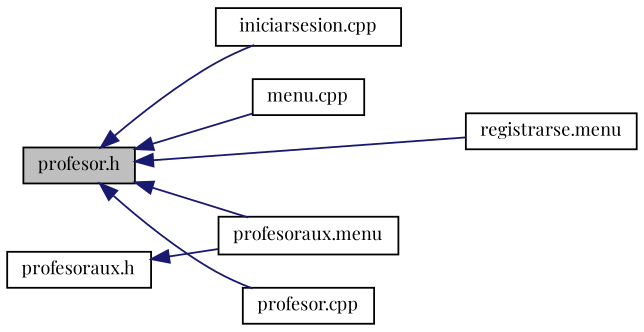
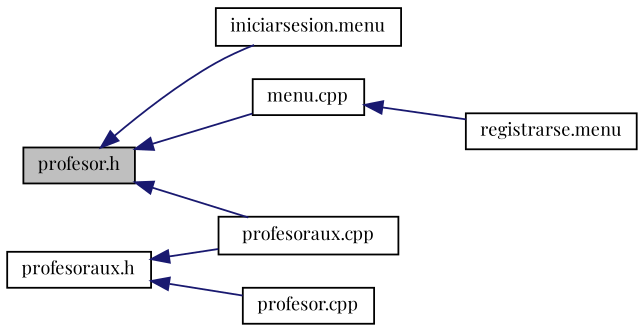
node "iniciarsesion.cpp": label "iniciarsesion.cpp" -> "iniciarsesion.menu"
edge "registrarse.menu" -> "profesor.h": now "registrarse.menu" -> "menu.cpp"
node "profesoraux.menu": label "profesoraux.menu" -> "profesoraux.cpp"
edge "profesor.cpp" -> "profesor.h": now "profesor.cpp" -> "profesoraux.h"
